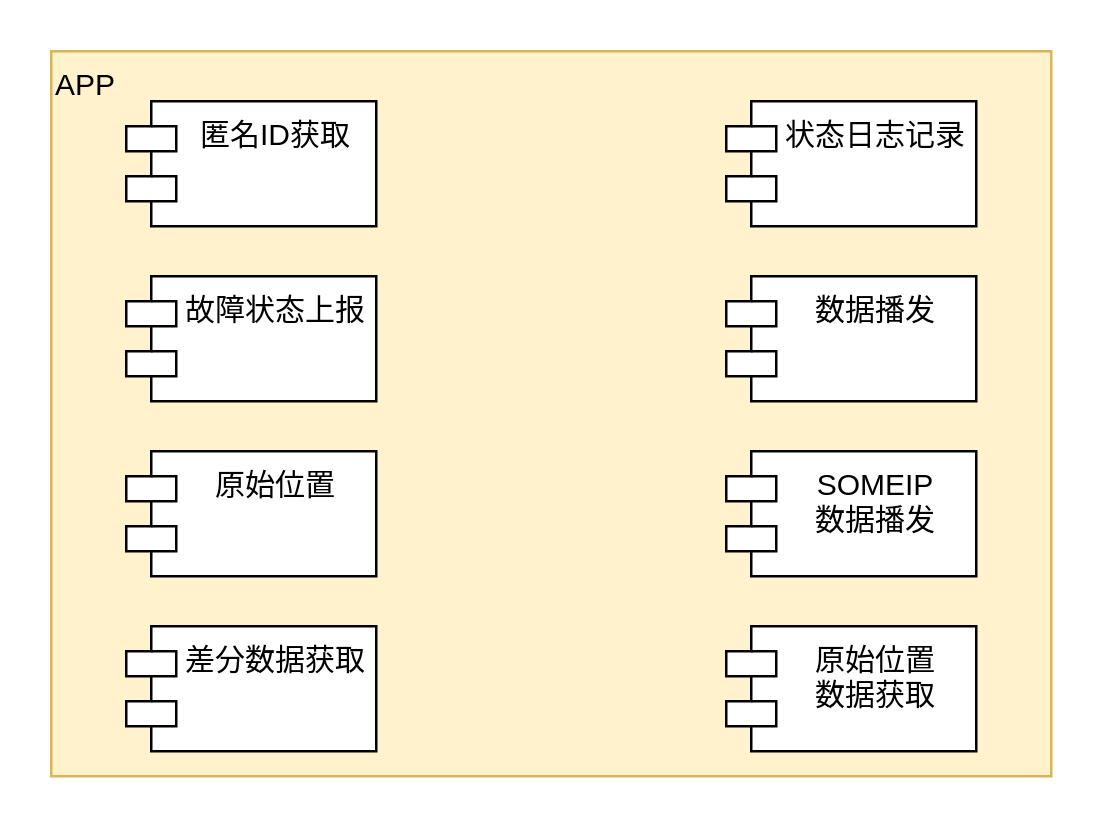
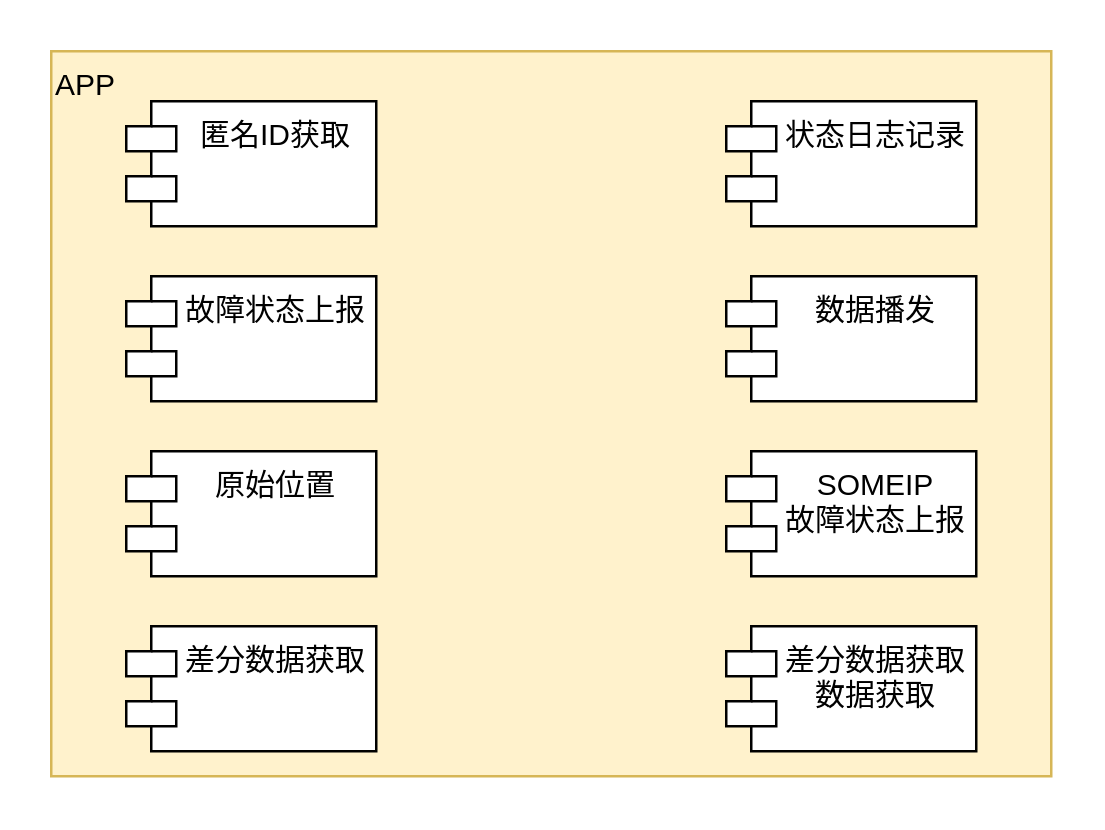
node "SOMEIP 数据播发": label "SOMEIP 数据播发" -> "SOMEIP 故障状态上报"
node "原始位置 数据获取": label "原始位置 数据获取" -> "差分数据获取 数据获取"
